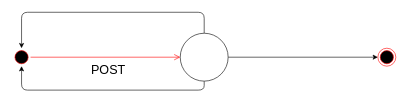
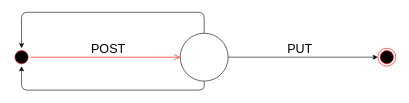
node "PUT": added
node "POST": moved (108, 69) -> (108, 48)
